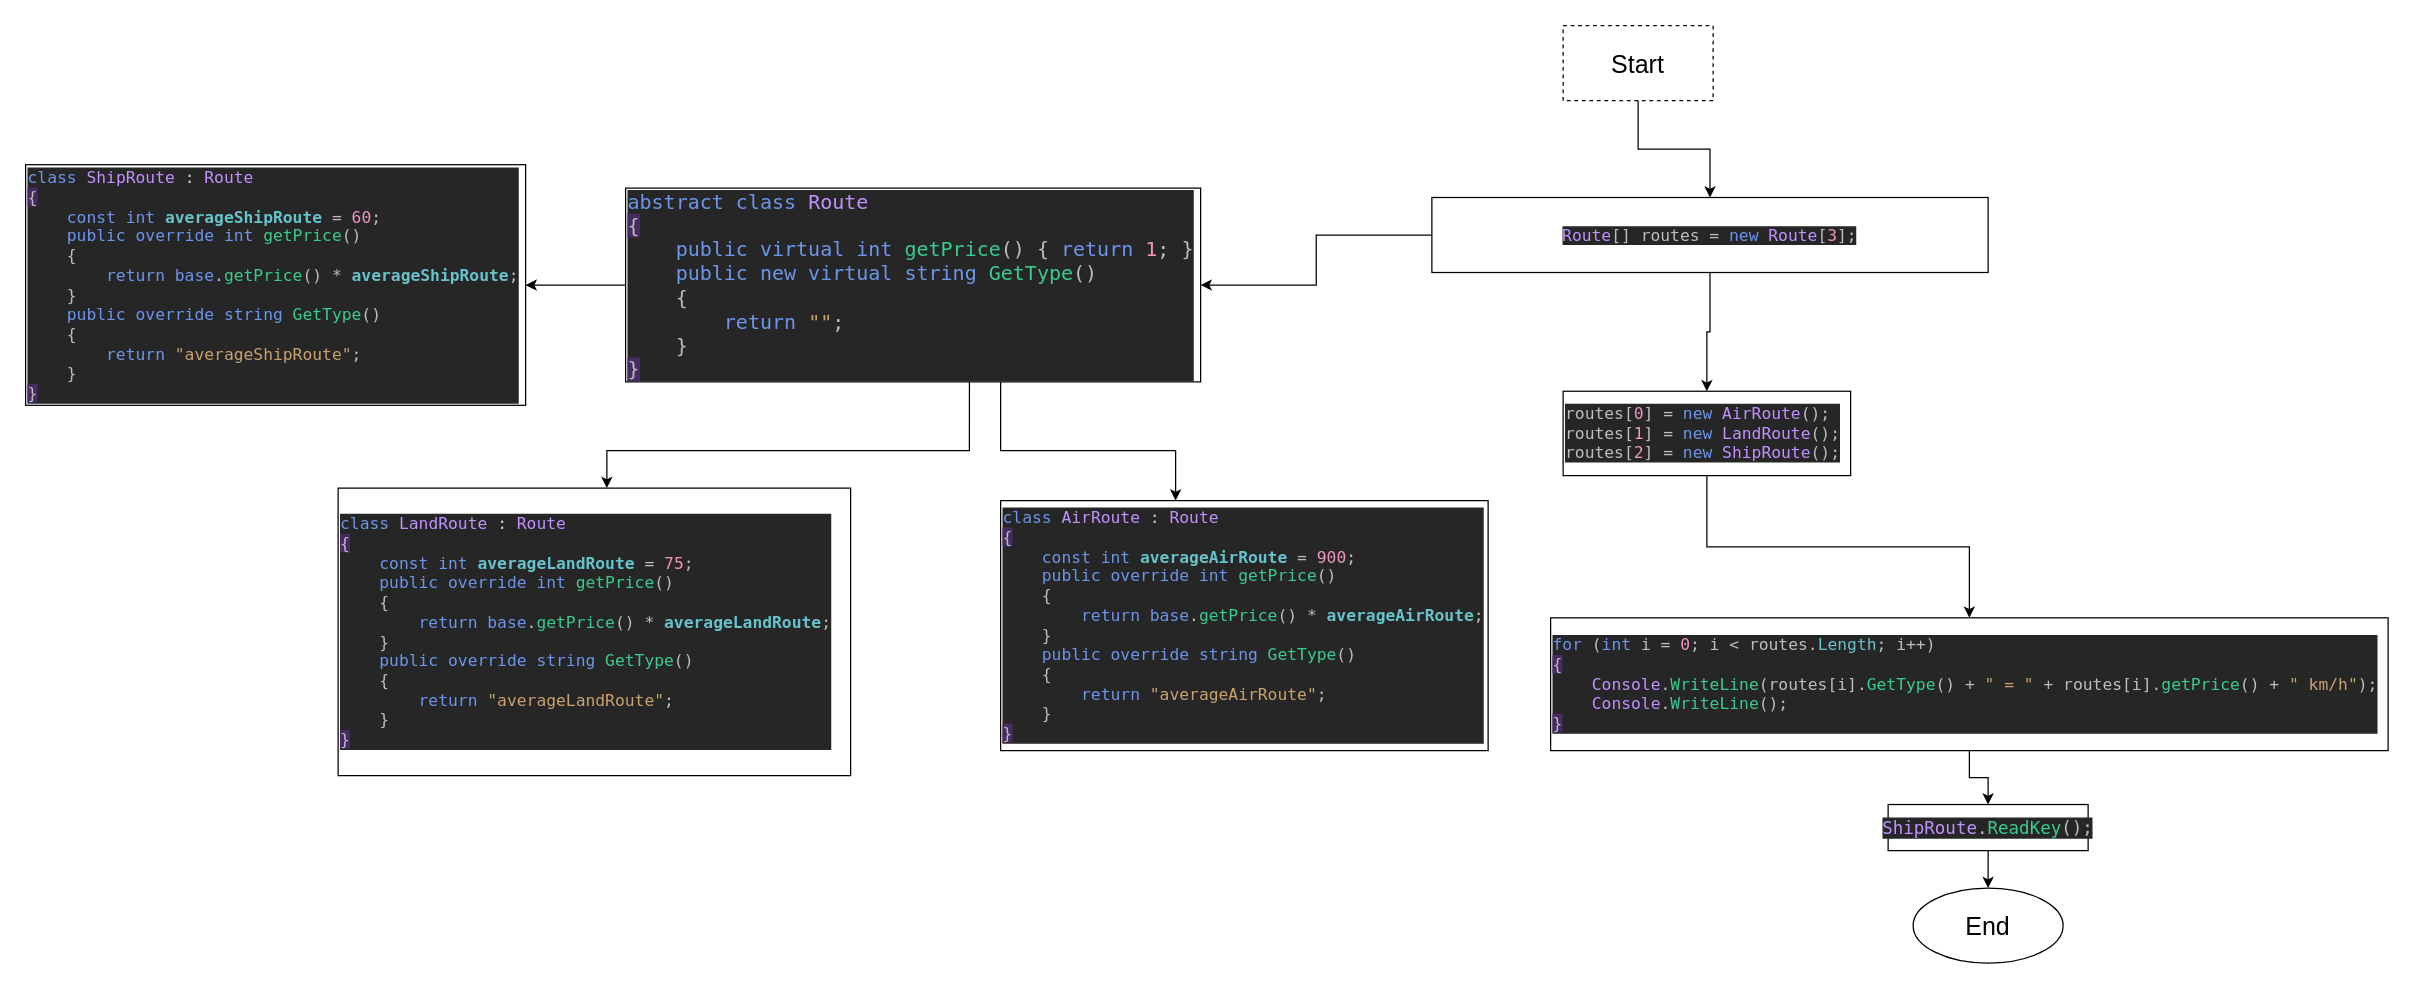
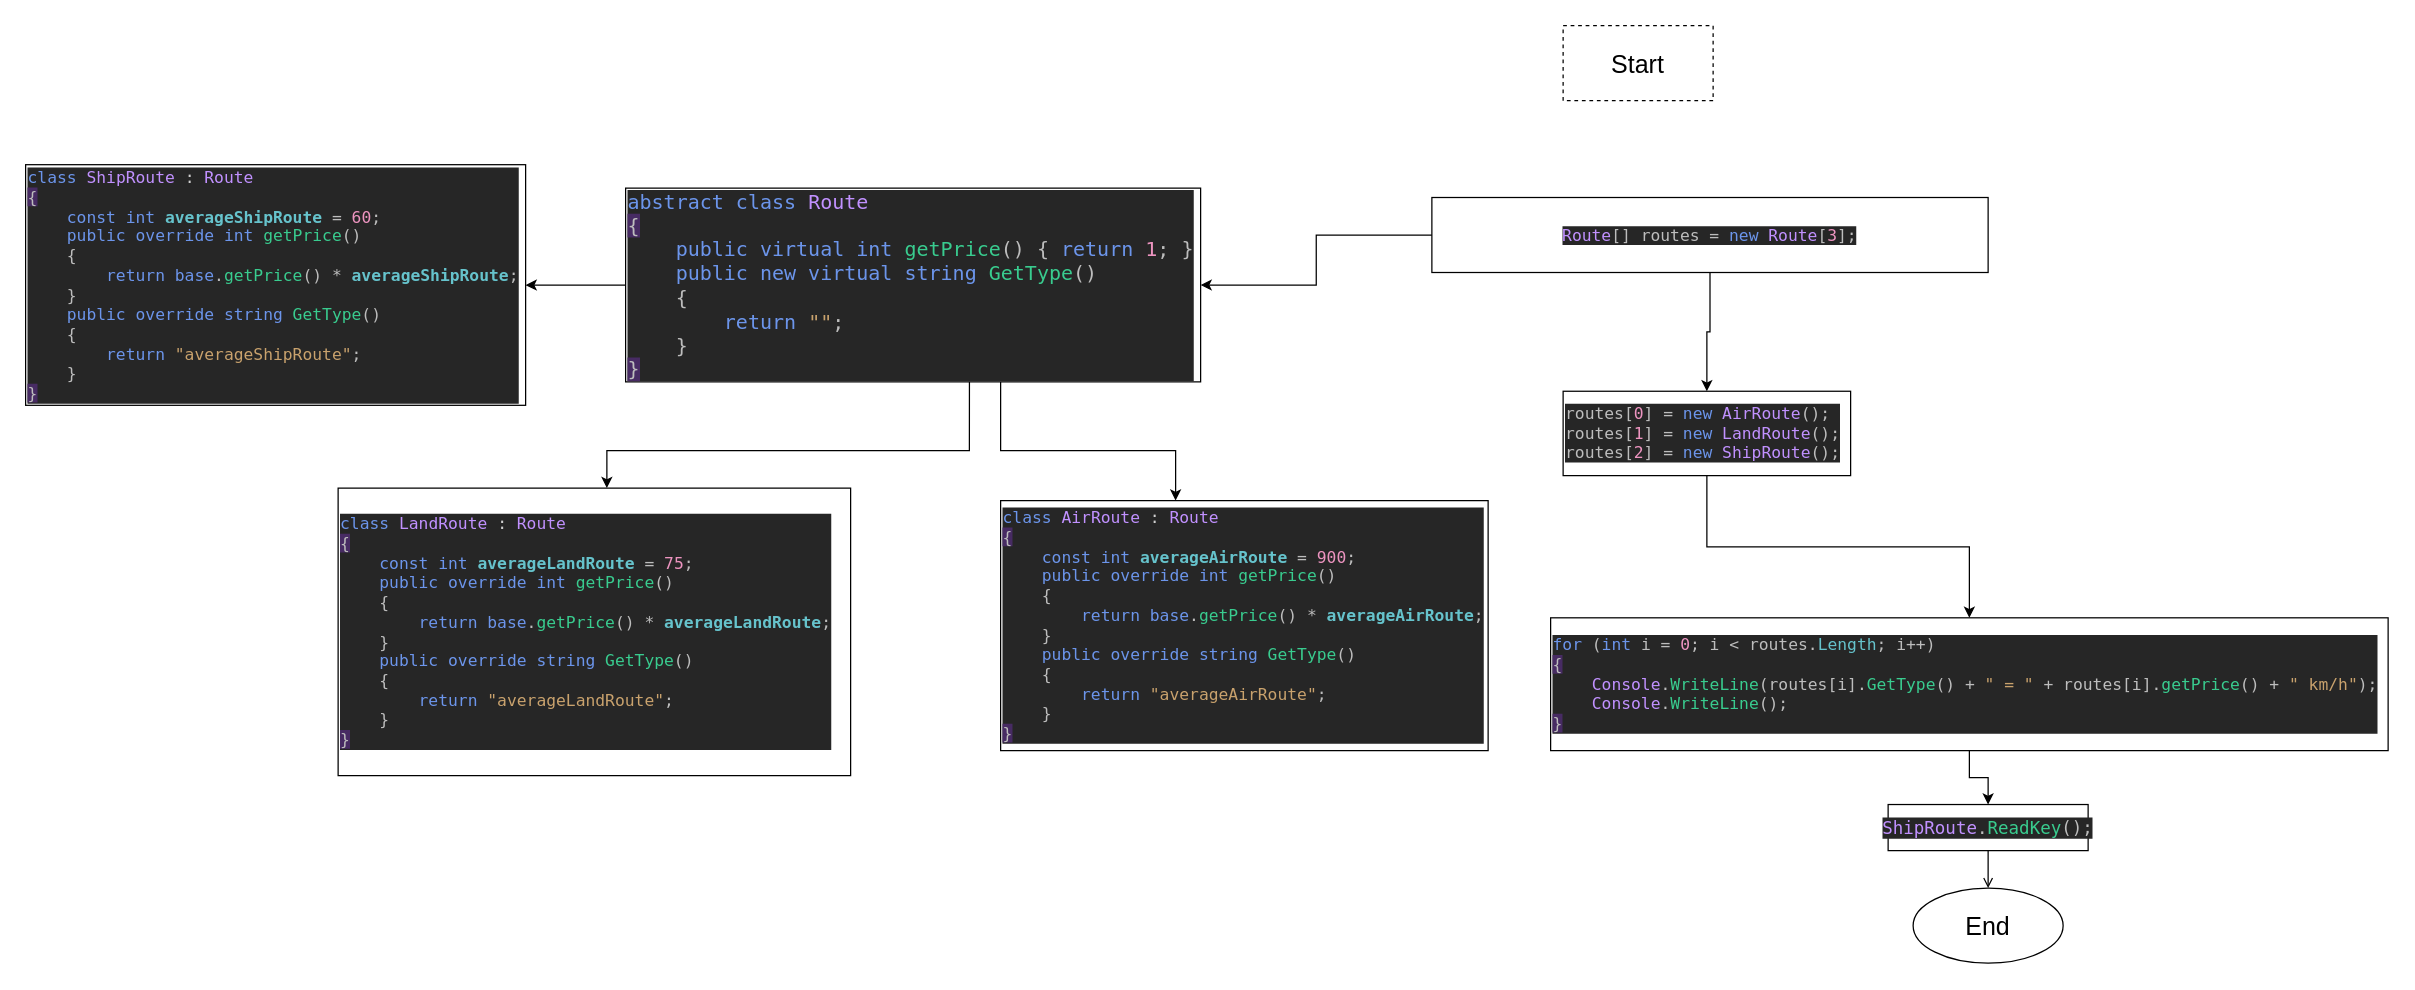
edge "Start" -> "Route[] routes = new Route[3];": removed
edge "ShipRoute.ReadKey();" -> "End": arrowhead classic -> open
